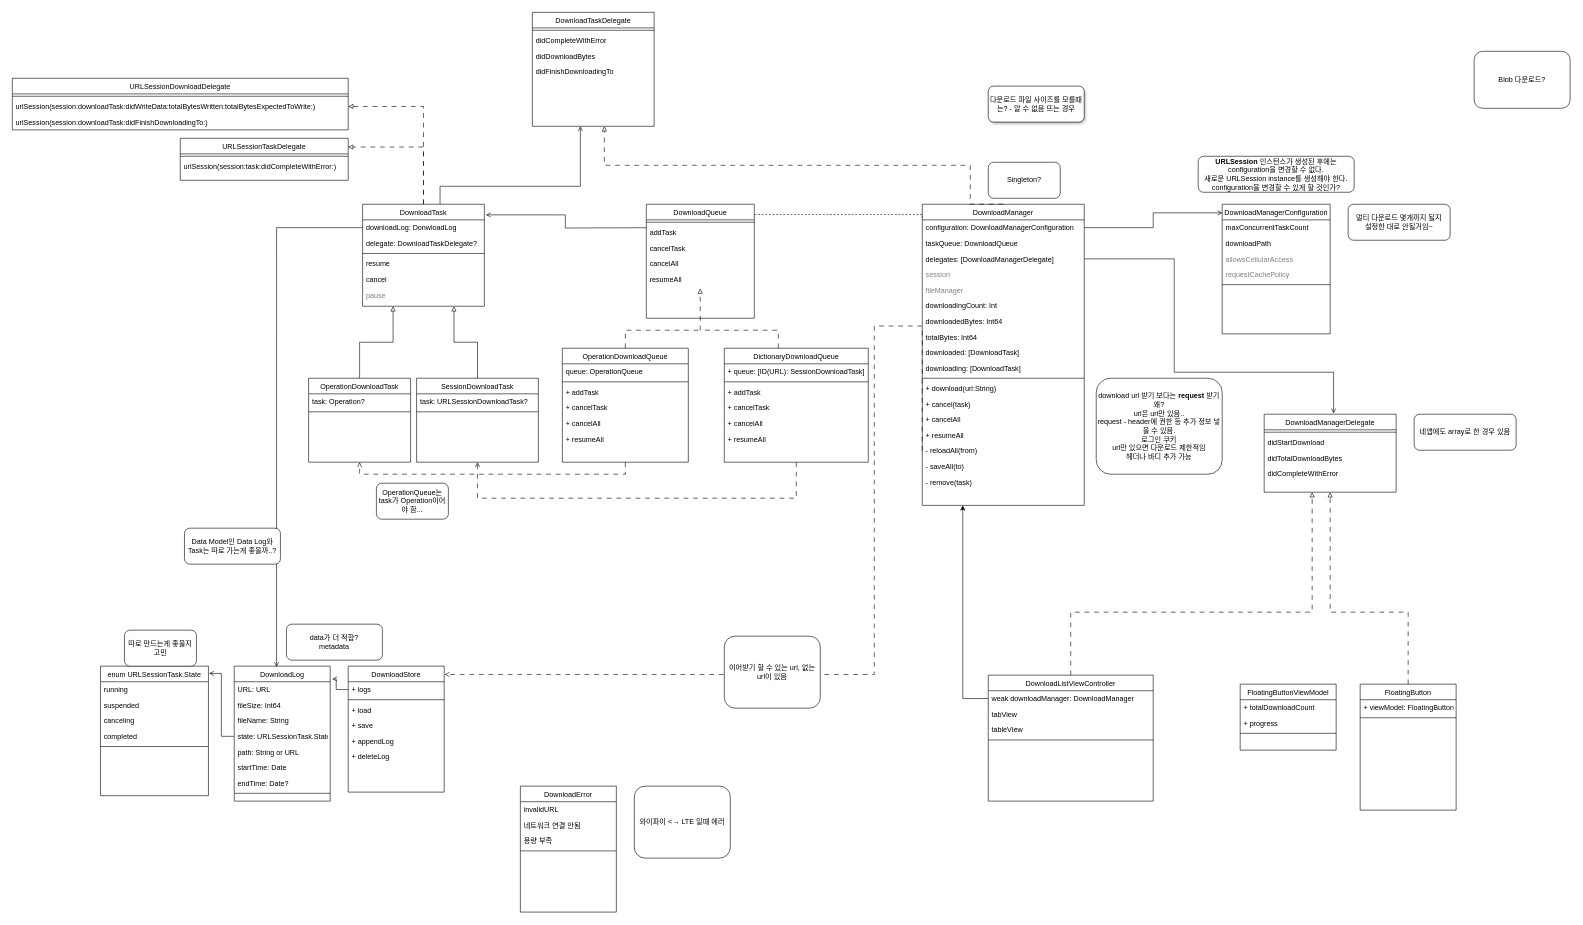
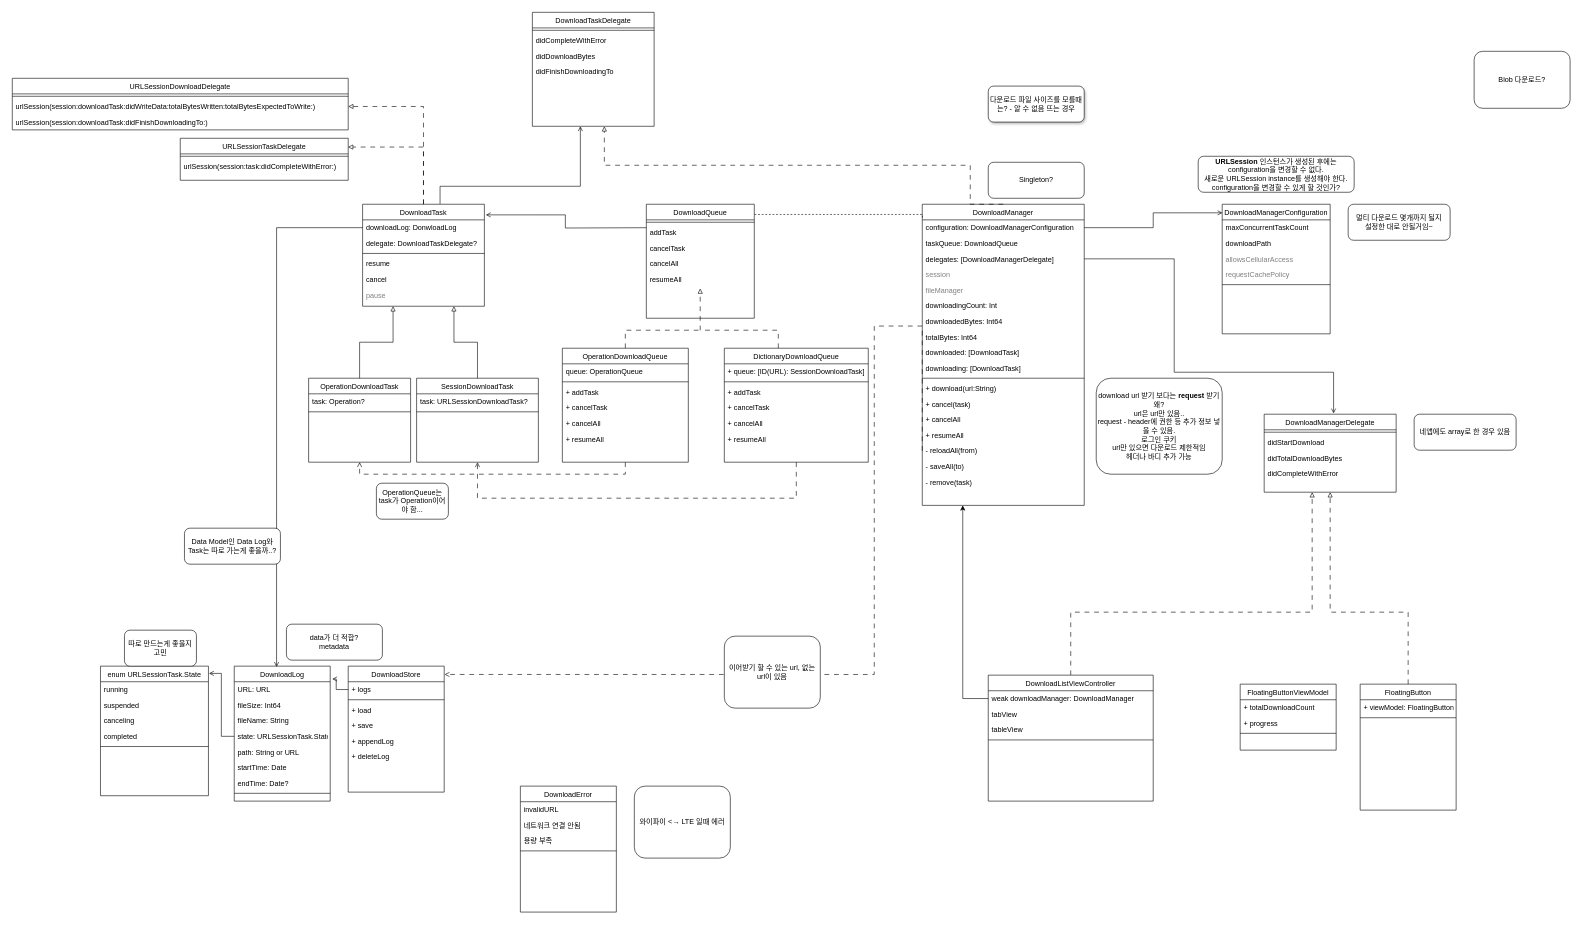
node "Singleton?": size 72x36 -> 96x36
